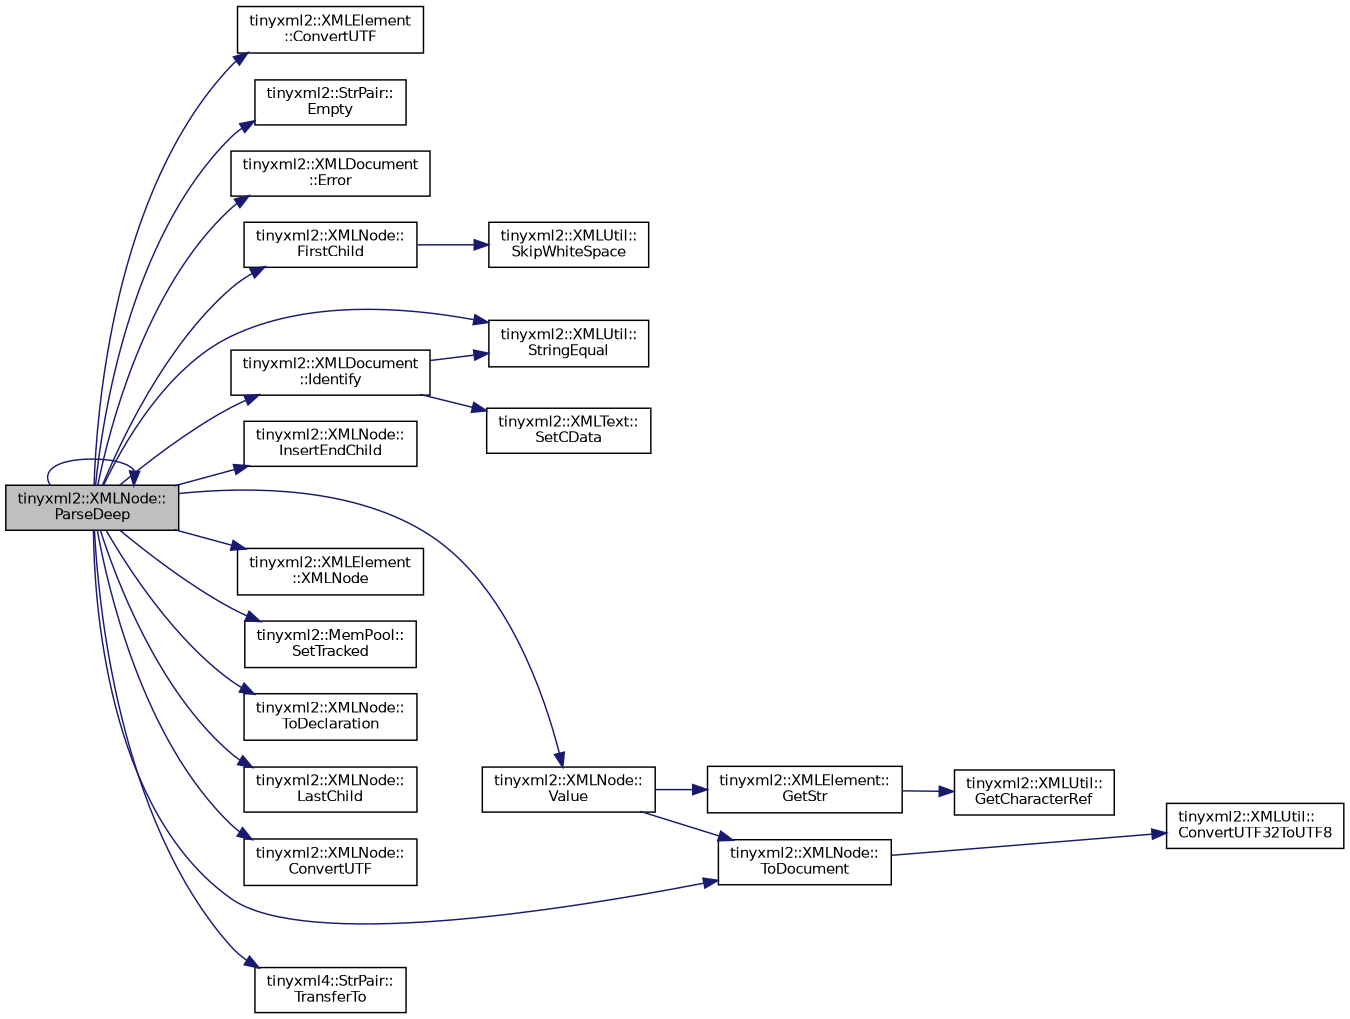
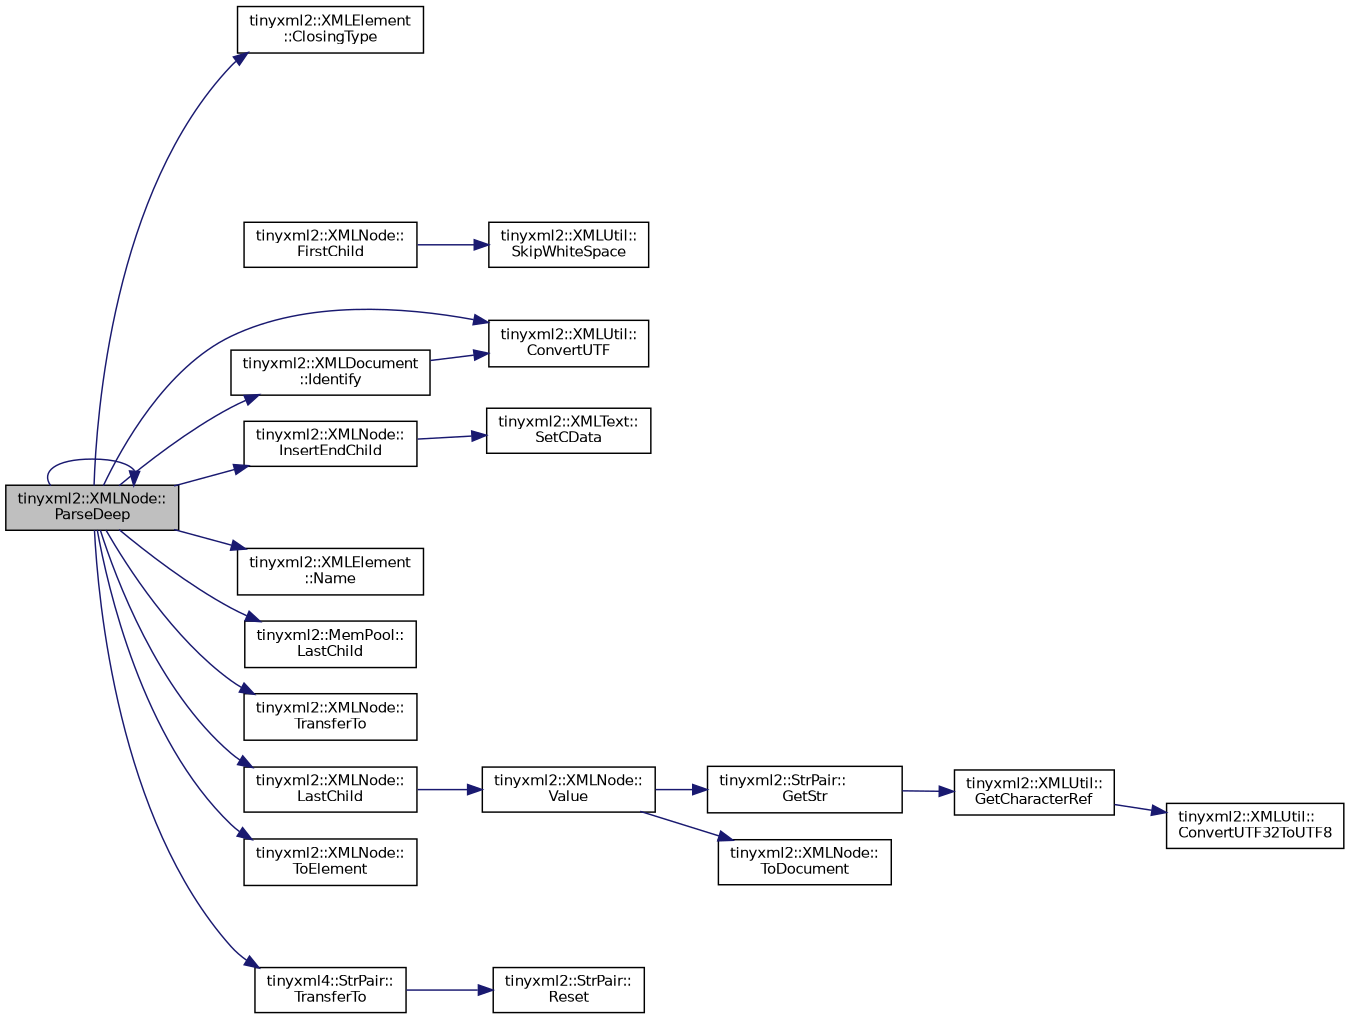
node "tinyxml2::XMLElement ::ConvertUTF": label "tinyxml2::XMLElement ::ConvertUTF" -> "tinyxml2::XMLElement ::ClosingType"
node "tinyxml2::StrPair:: Empty": removed
node "tinyxml2::XMLDocument ::Error": removed
node "tinyxml2::XMLUtil:: StringEqual": label "tinyxml2::XMLUtil:: StringEqual" -> "tinyxml2::XMLUtil:: ConvertUTF"
edge "tinyxml2::XMLNode:: ParseDeep" -> "tinyxml2::XMLNode:: FirstChild": removed
edge "tinyxml2::XMLDocument ::Identify" -> "tinyxml2::XMLText:: SetCData": now "tinyxml2::XMLNode:: InsertEndChild" -> "tinyxml2::XMLText:: SetCData"
edge "tinyxml2::XMLNode:: ParseDeep" -> "tinyxml2::XMLNode:: Value": now "tinyxml2::XMLNode:: LastChild" -> "tinyxml2::XMLNode:: Value"
node "tinyxml2::XMLElement ::XMLNode": label "tinyxml2::XMLElement ::XMLNode" -> "tinyxml2::XMLElement ::Name"
node "tinyxml2::MemPool:: SetTracked": label "tinyxml2::MemPool:: SetTracked" -> "tinyxml2::MemPool:: LastChild"
node "tinyxml2::XMLNode:: ToDeclaration": label "tinyxml2::XMLNode:: ToDeclaration" -> "tinyxml2::XMLNode:: TransferTo"
node "tinyxml2::XMLElement:: GetStr": label "tinyxml2::XMLElement:: GetStr" -> "tinyxml2::StrPair:: GetStr"
edge "tinyxml2::XMLNode:: ToDocument" -> "tinyxml2::XMLUtil:: ConvertUTF32ToUTF8": now "tinyxml2::XMLUtil:: GetCharacterRef" -> "tinyxml2::XMLUtil:: ConvertUTF32ToUTF8"
node "tinyxml2::XMLNode:: ConvertUTF": label "tinyxml2::XMLNode:: ConvertUTF" -> "tinyxml2::XMLNode:: ToElement"
edge "tinyxml2::XMLNode:: ParseDeep" -> "tinyxml2::XMLNode:: ToDocument": removed
node "tinyxml2::StrPair:: Reset": added
